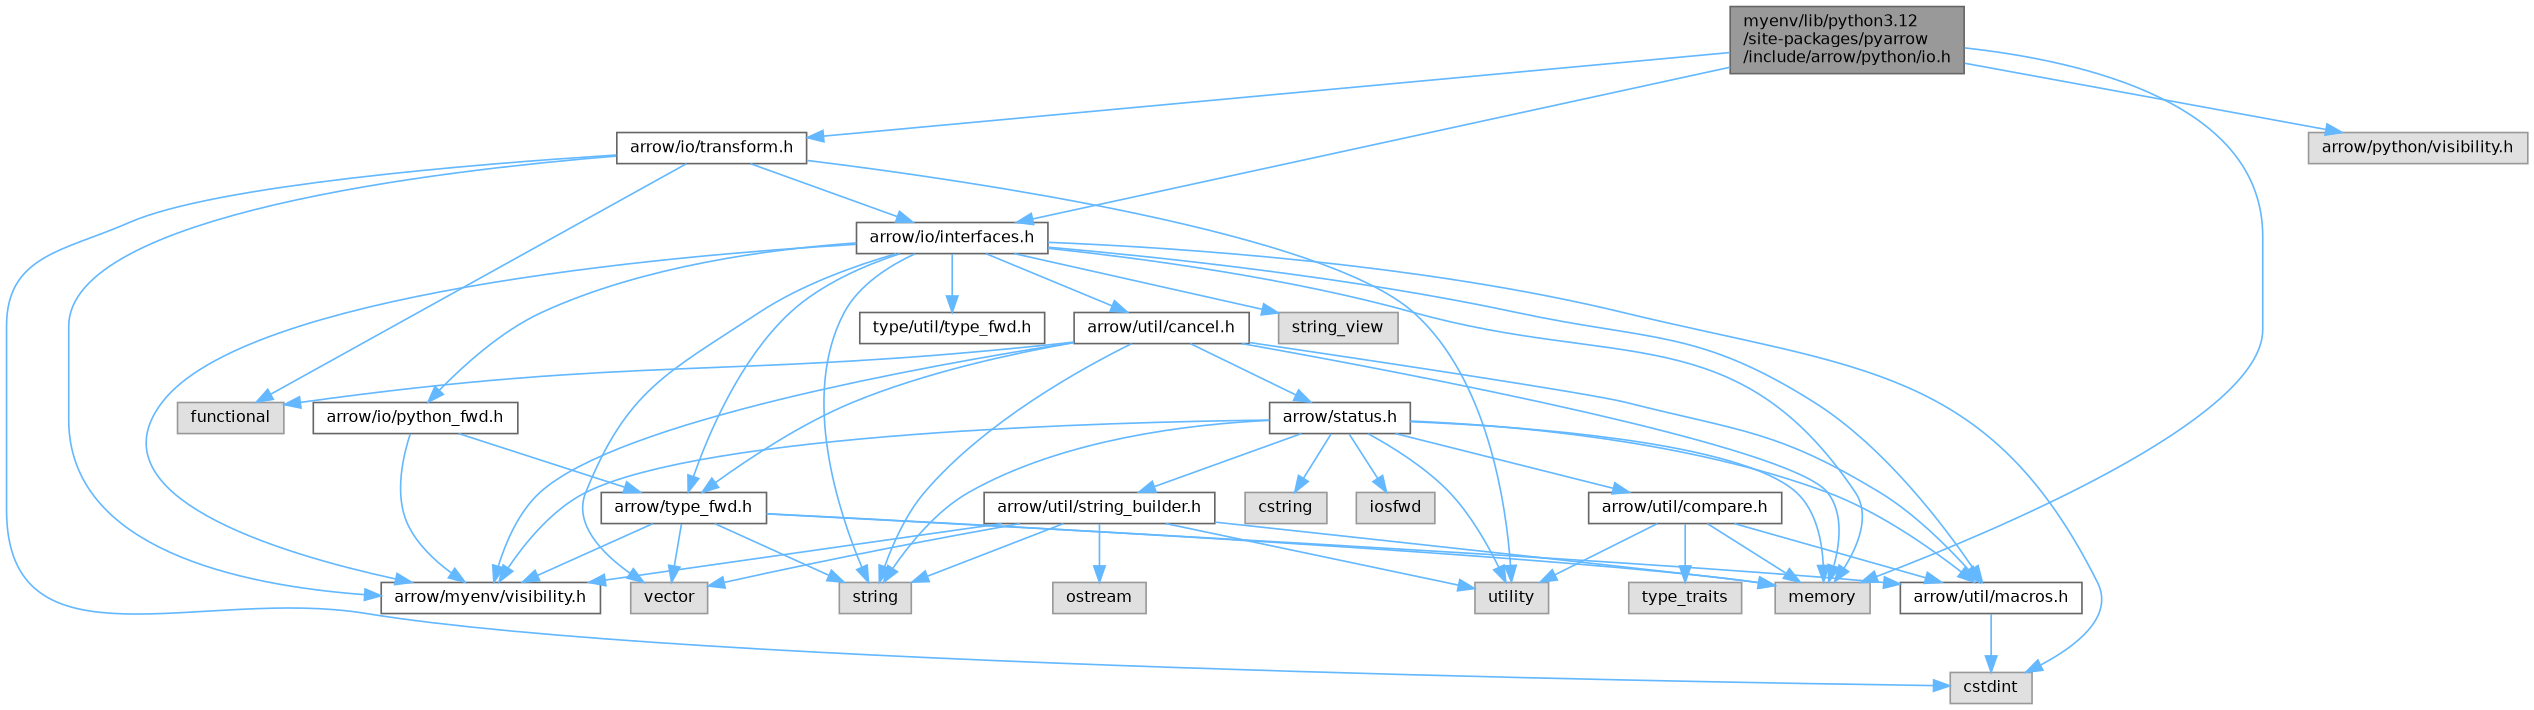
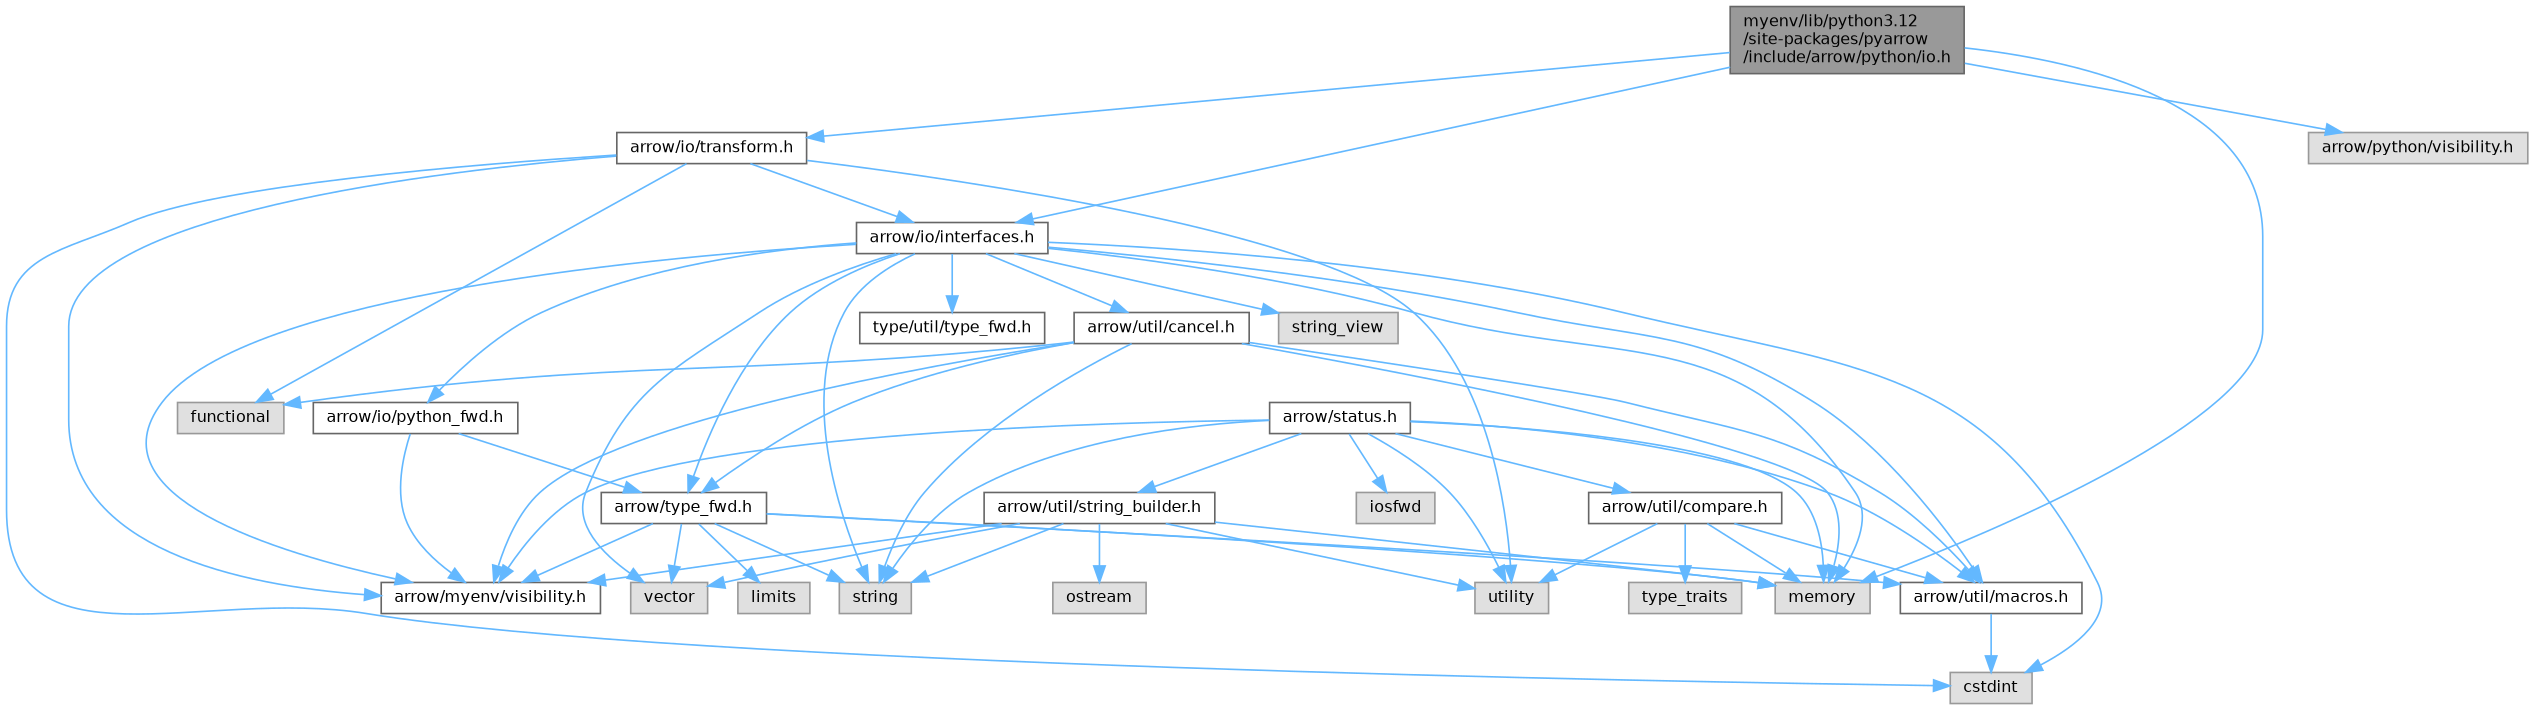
edge "arrow/util/cancel.h" -> "arrow/status.h": removed
node "cstring": removed
node "limits": added
